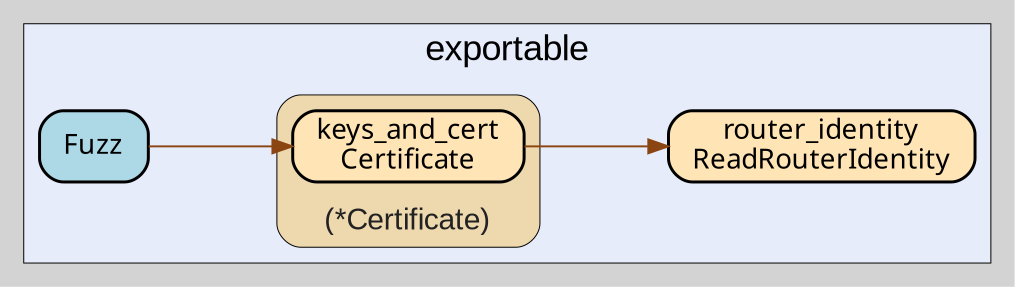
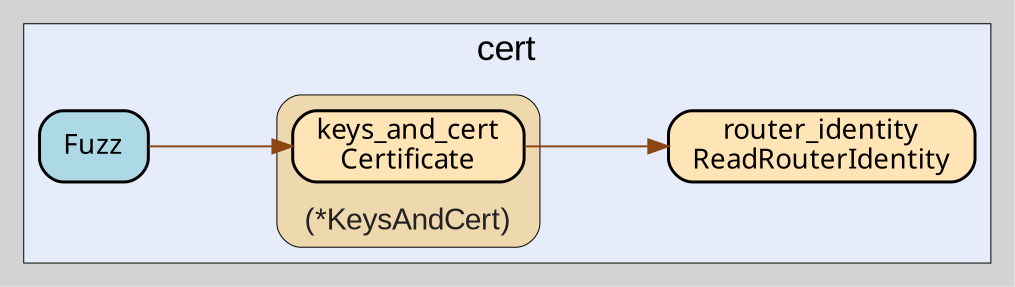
cluster "exportable": label "exportable" -> "cert"
cluster "(*Certificate)": label "(*Certificate)" -> "(*KeysAndCert)"
